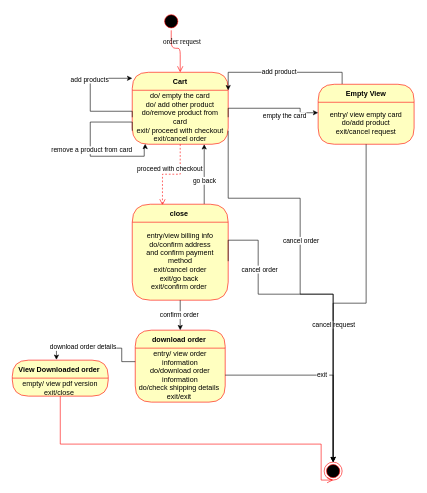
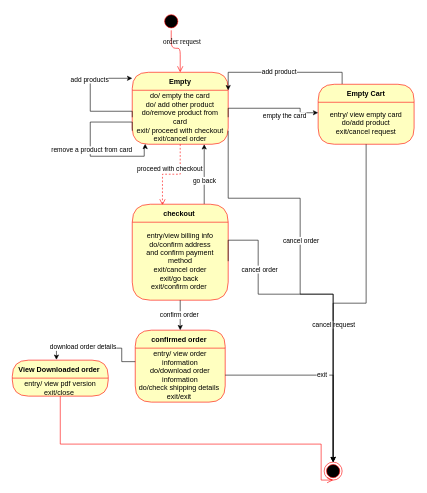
node "Cart": label "Cart" -> "Empty"
node "Empty View": label "Empty View" -> "Empty Cart"
node "close": label "close" -> "checkout"
node "download order": label "download order" -> "confirmed order"
node "empty/ view pdf version exit/close": label "empty/ view pdf version exit/close" -> "entry/ view pdf version exit/close"
